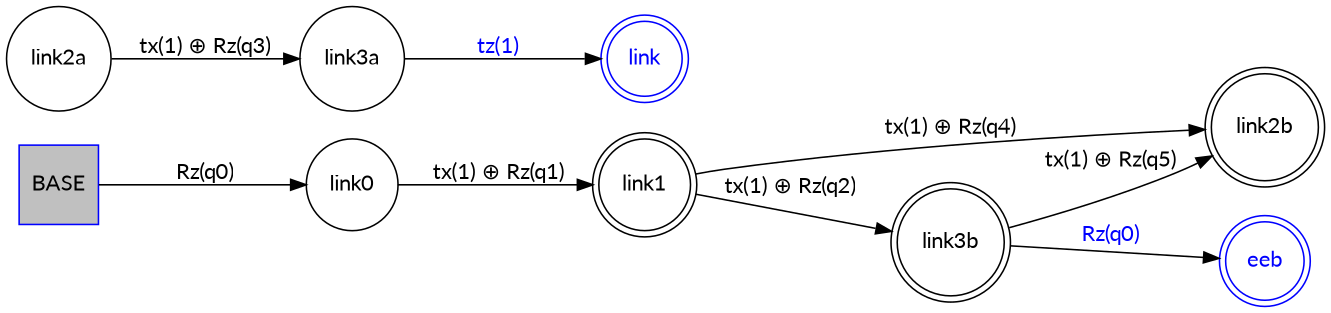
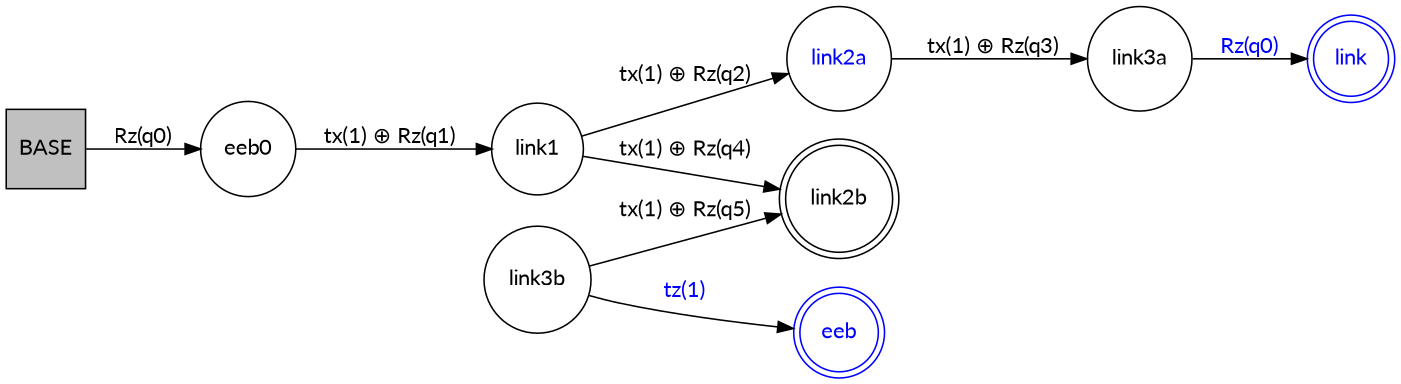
edge "link3a" -> "link": label "tz(1)" -> "Rz(q0)"
node "link2a": fontcolor black -> blue
node "BASE": color blue -> black
node "link0": label "link0" -> "eeb0"
node "link1": shape doublecircle -> circle
edge "link1" -> "link3b": now "link1" -> "link2a"
edge "link3b" -> "eeb": label "Rz(q0)" -> "tz(1)"
node "link3b": shape doublecircle -> circle
